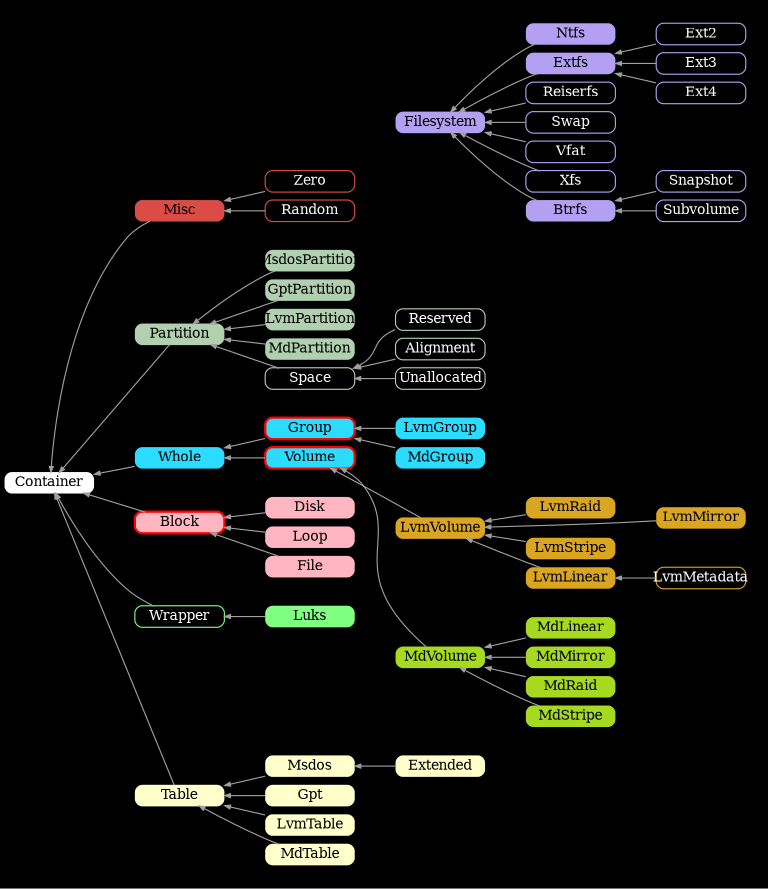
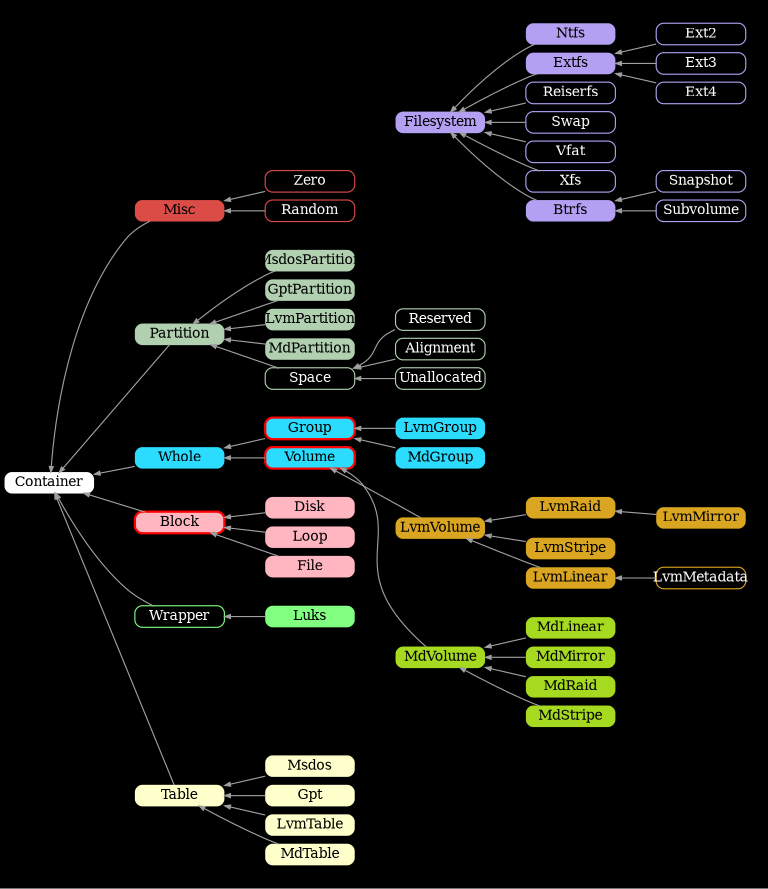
edge "LvmMirror" -> "LvmVolume": now "LvmMirror" -> "LvmRaid"
node "Extended": removed
